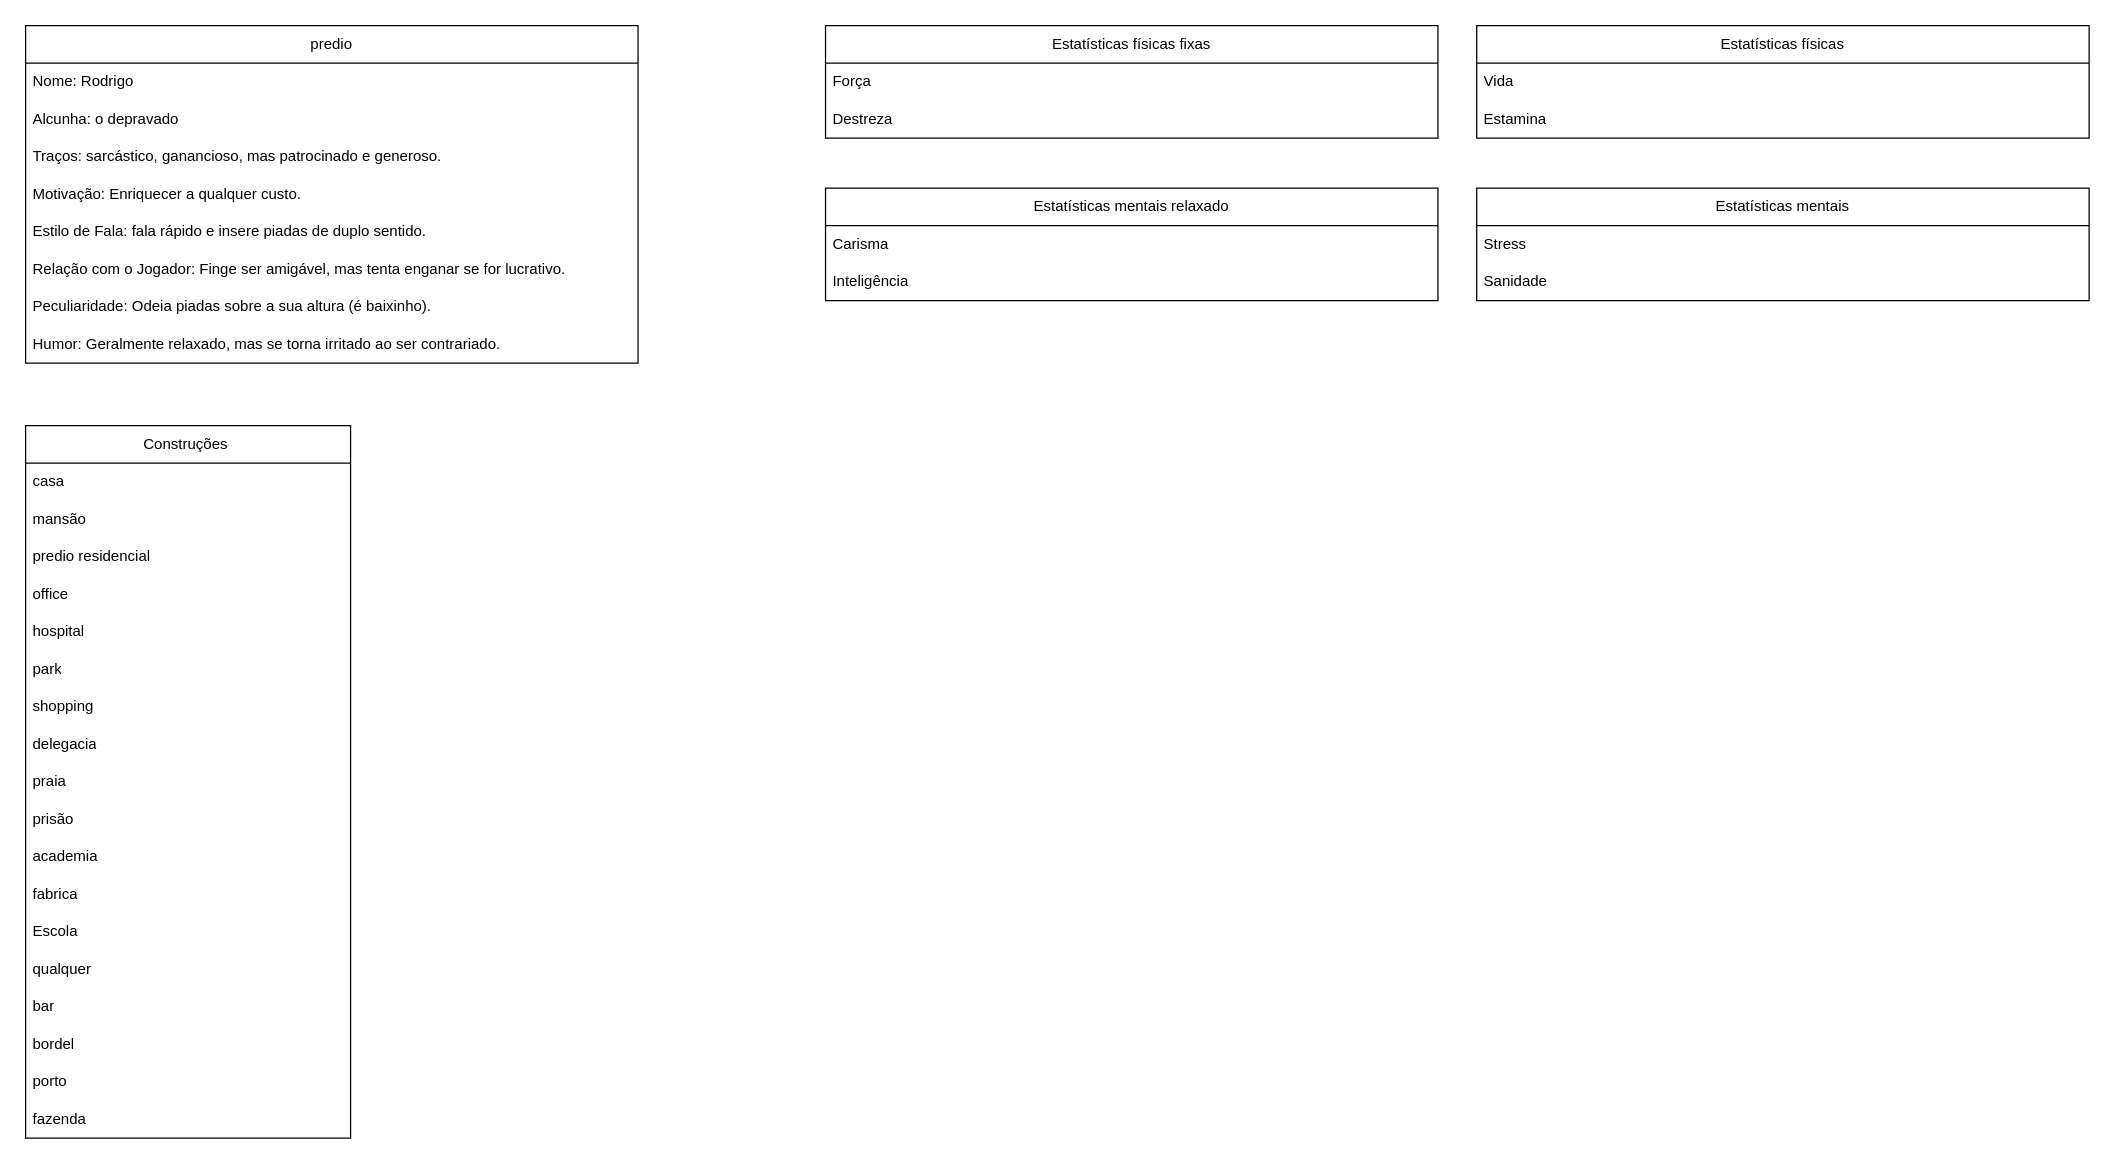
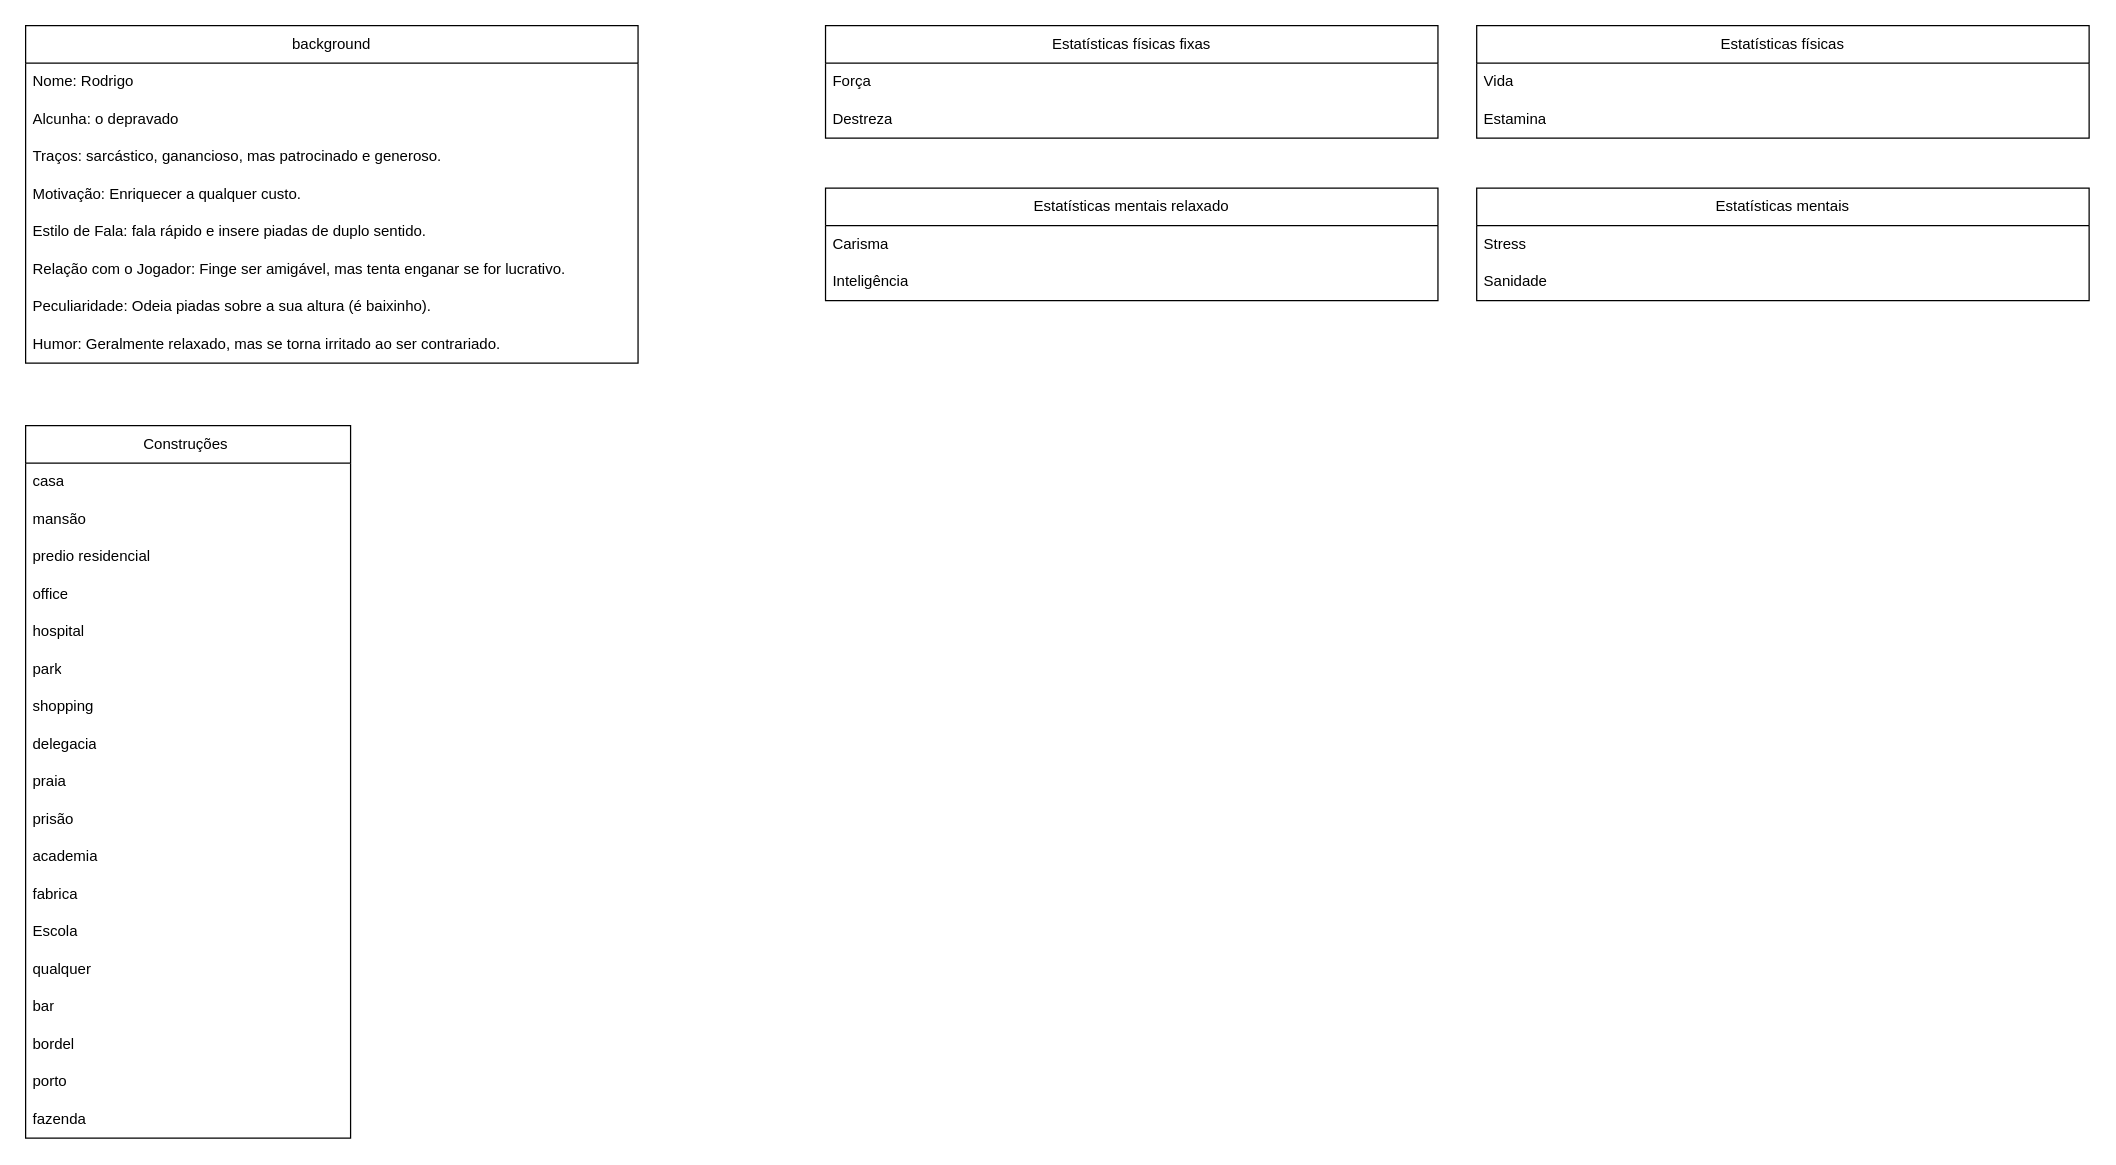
node "predio": label "predio" -> "background"
